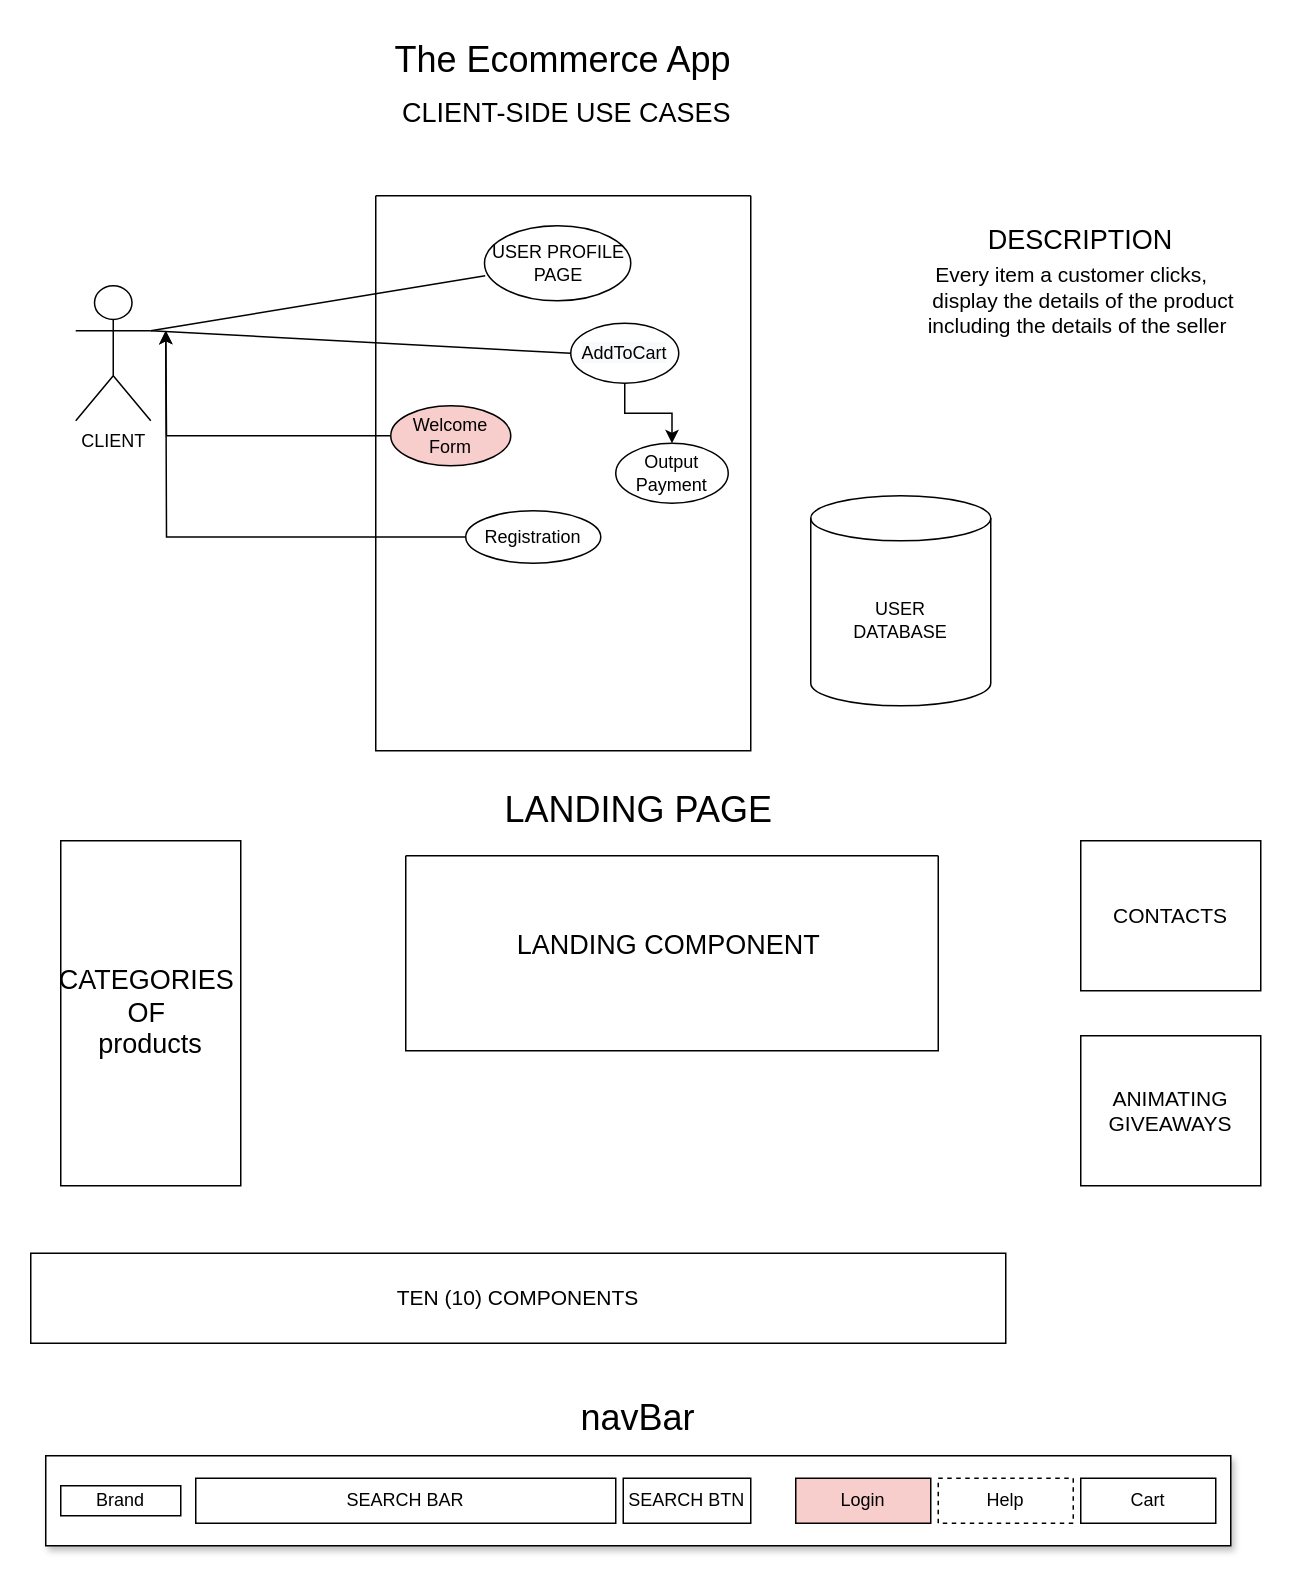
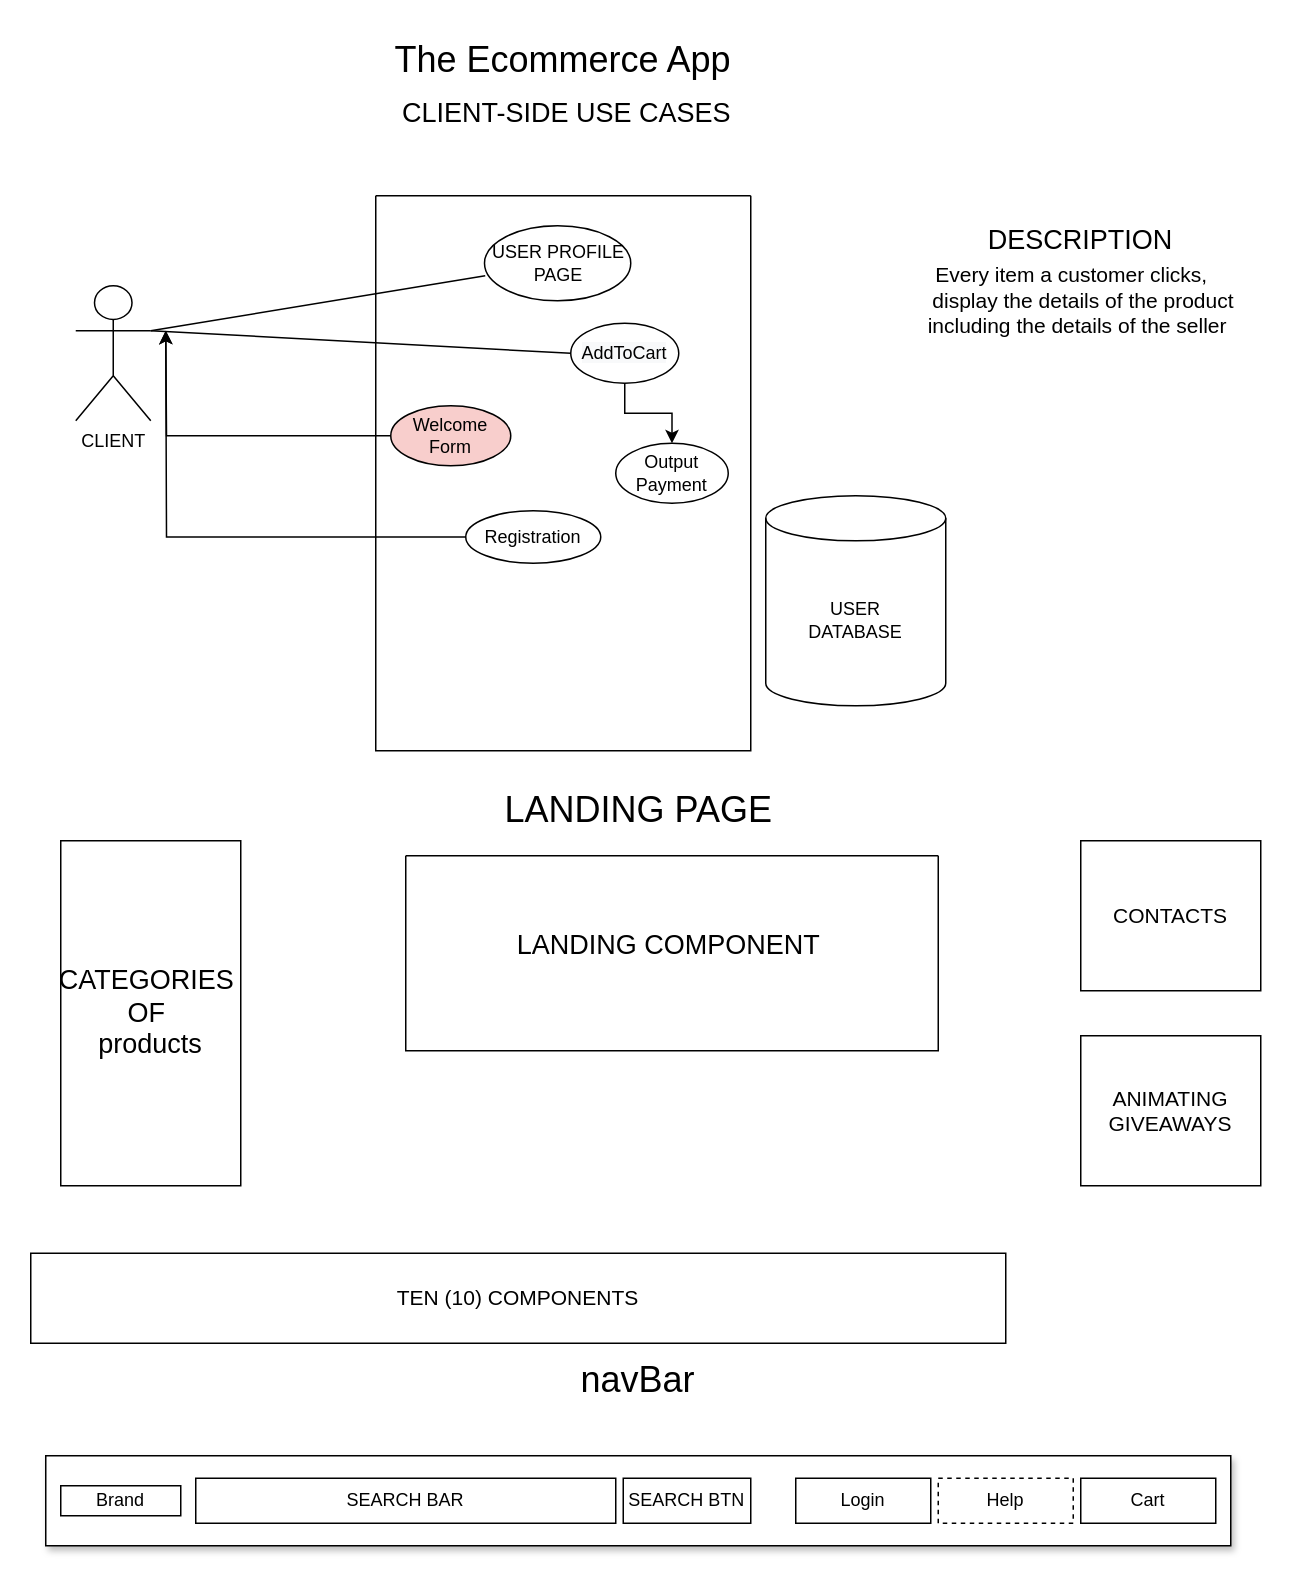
node "USER DATABASE": moved (901, 601) -> (856, 601)
node "navBar": moved (638, 1418) -> (638, 1381)
node "Login": fillcolor #f8cecc -> #ffffff
